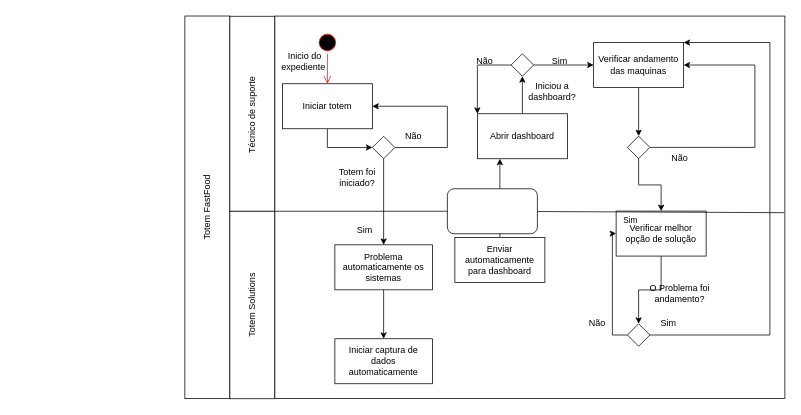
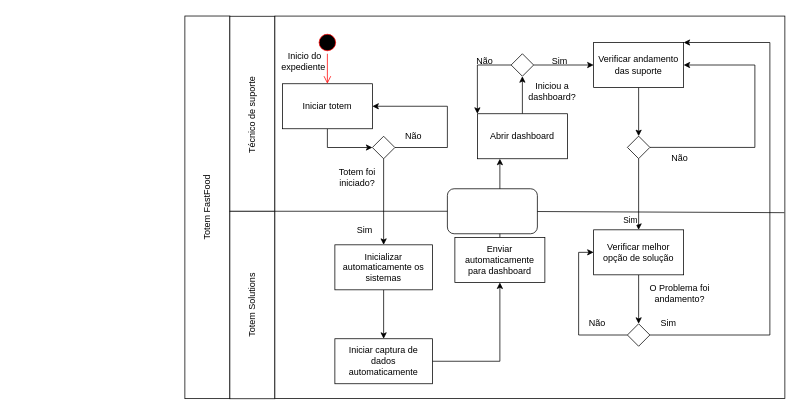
node "Verificar andamento das maquinas": label "Verificar andamento das maquinas" -> "Verificar andamento das suporte"
node "Verificar melhor opção de solução": moved (661, 233) -> (639, 252)
node "Problema automaticamente os sistemas": label "Problema automaticamente os sistemas" -> "Inicializar automaticamente os sistemas"
edge "Iniciar captura de dados automaticamente" -> "Enviar automaticamente para dashboard": added
